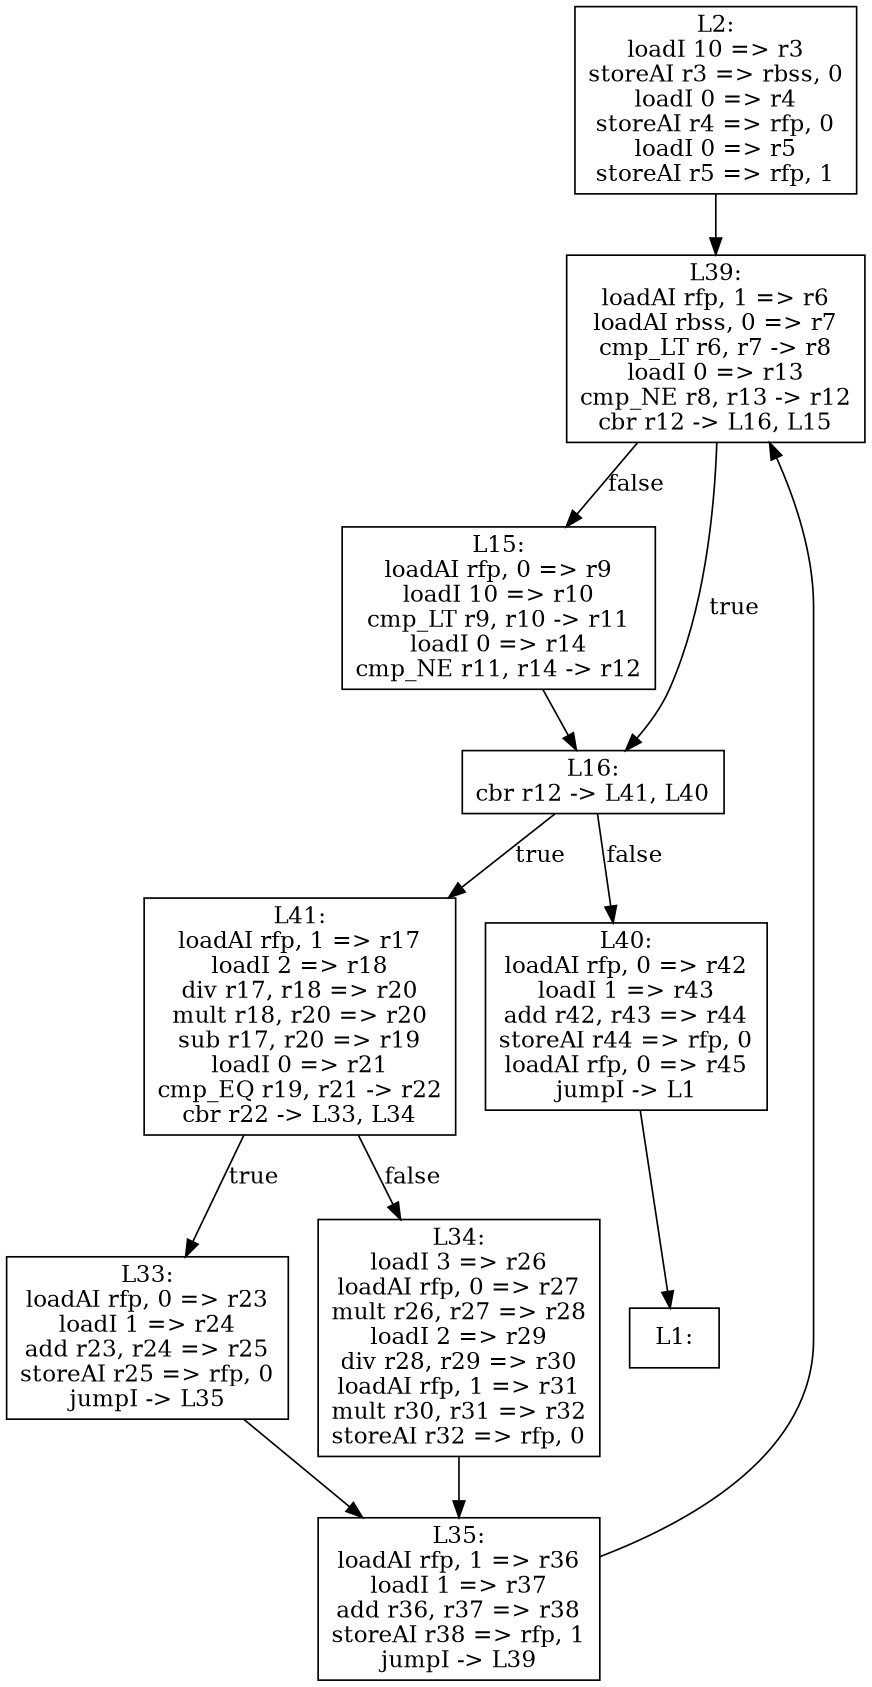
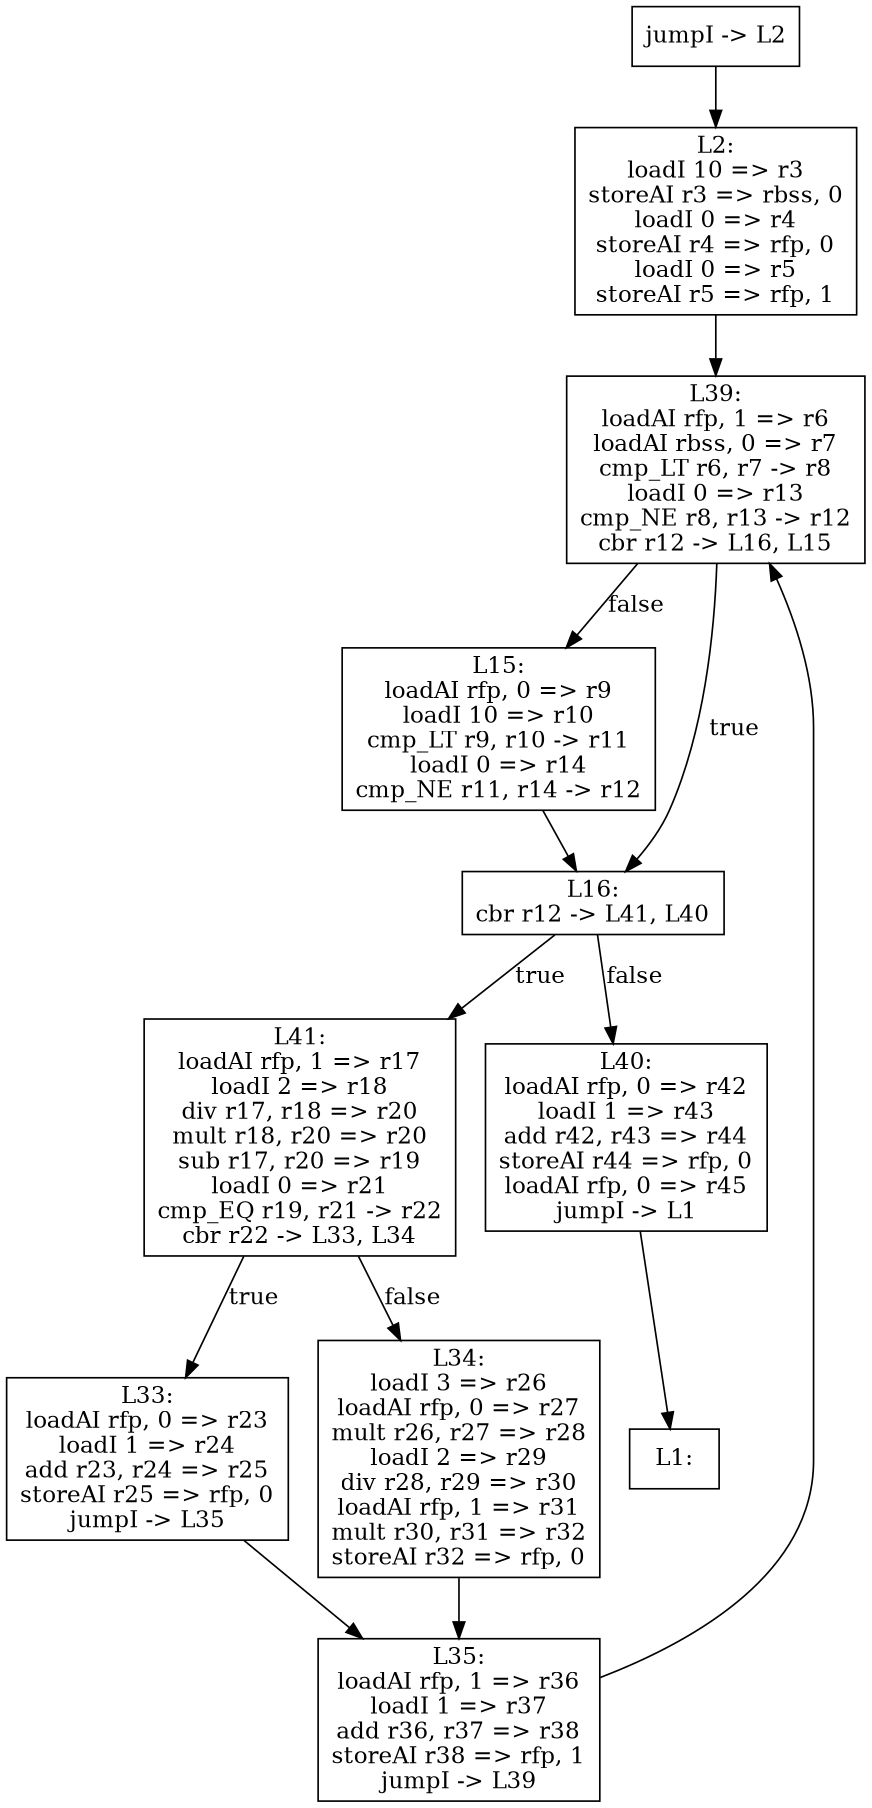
node "jumpI -> L2": added
